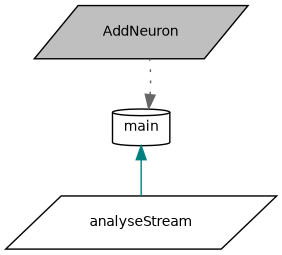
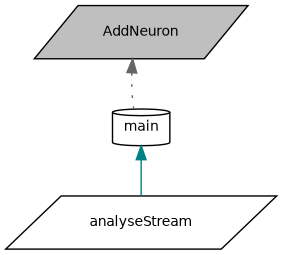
edge "AddNeuron" -> "main": reversed
